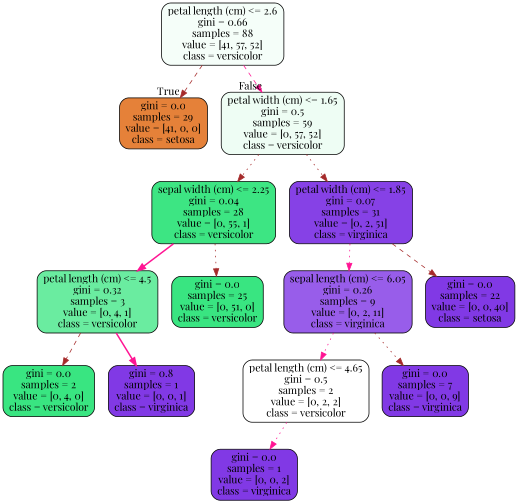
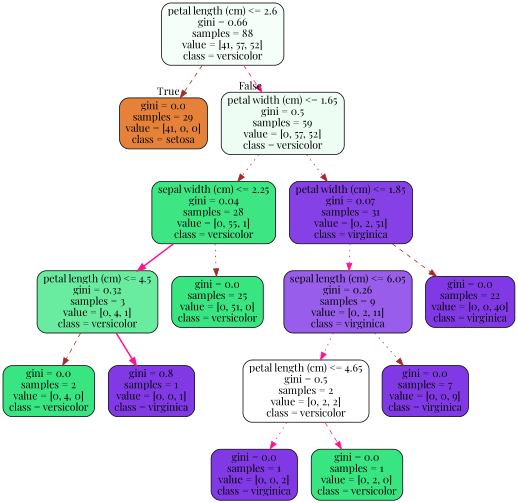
node "gini = 0.0 samples = 22 value = [0, 0, 40] class = setosa": label "gini = 0.0 samples = 22 value = [0, 0, 40] class = setosa" -> "gini = 0.0 samples = 22 value = [0, 0, 40] class = virginica"
node "gini = 0.0 samples = 1 value = [0, 2, 0] class = versicolor": added
